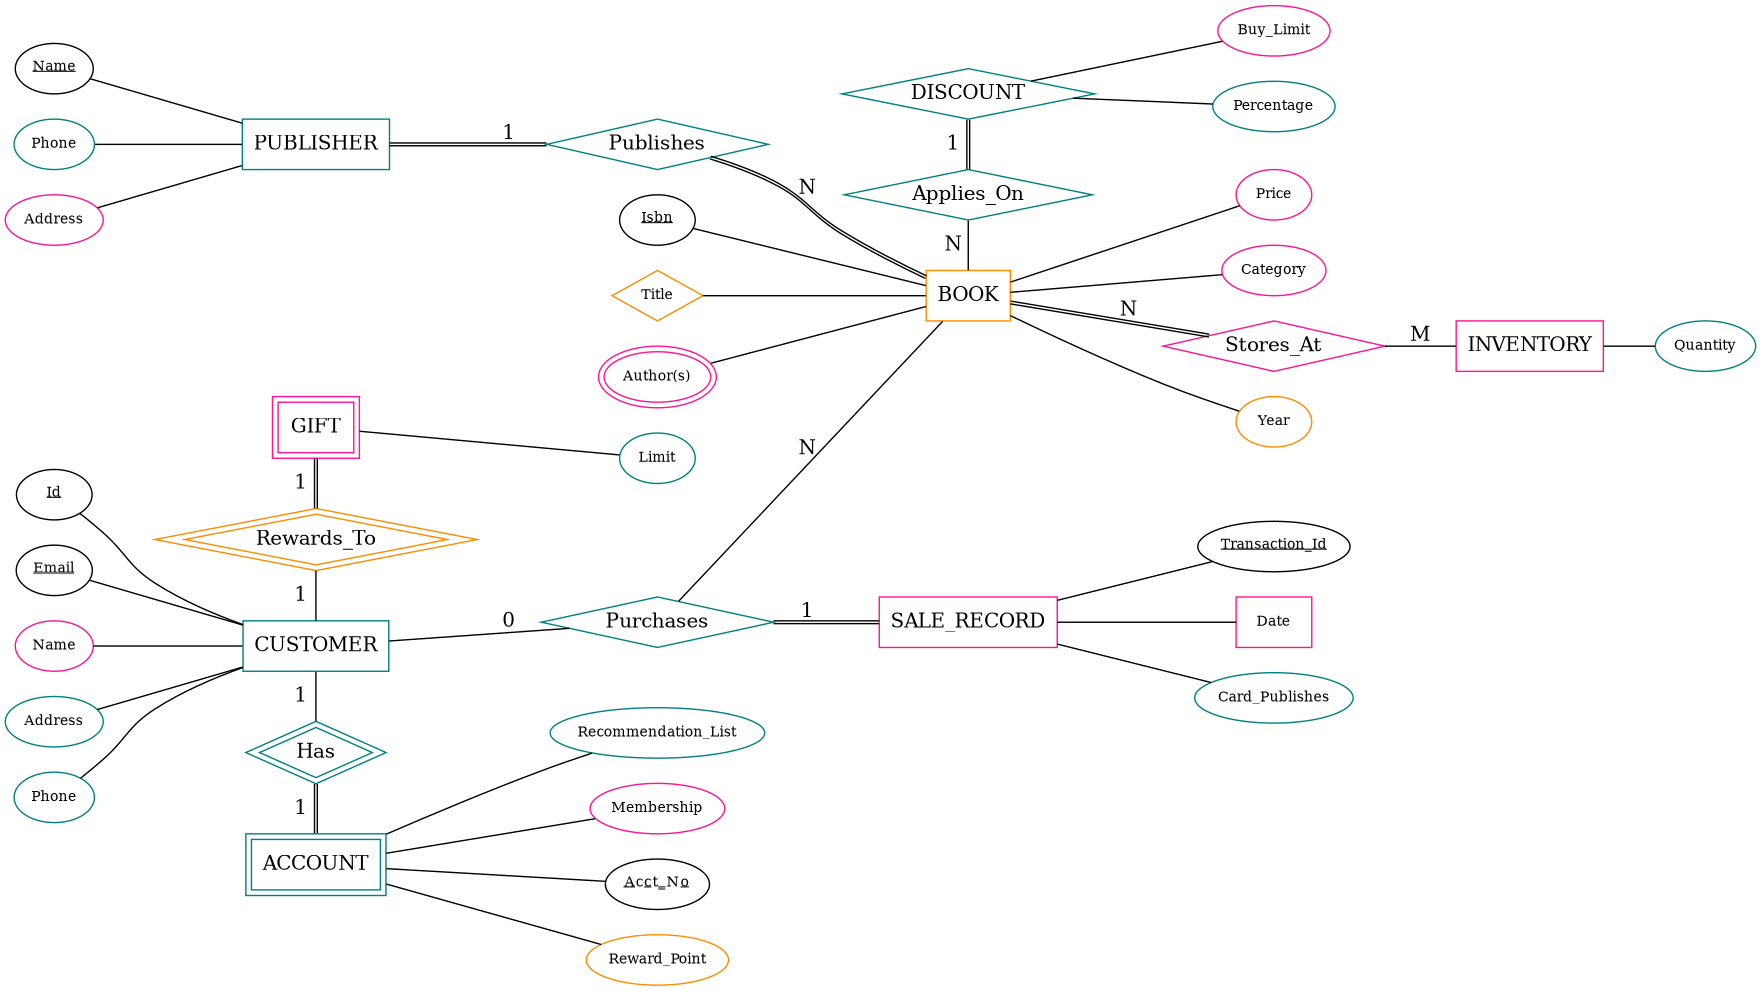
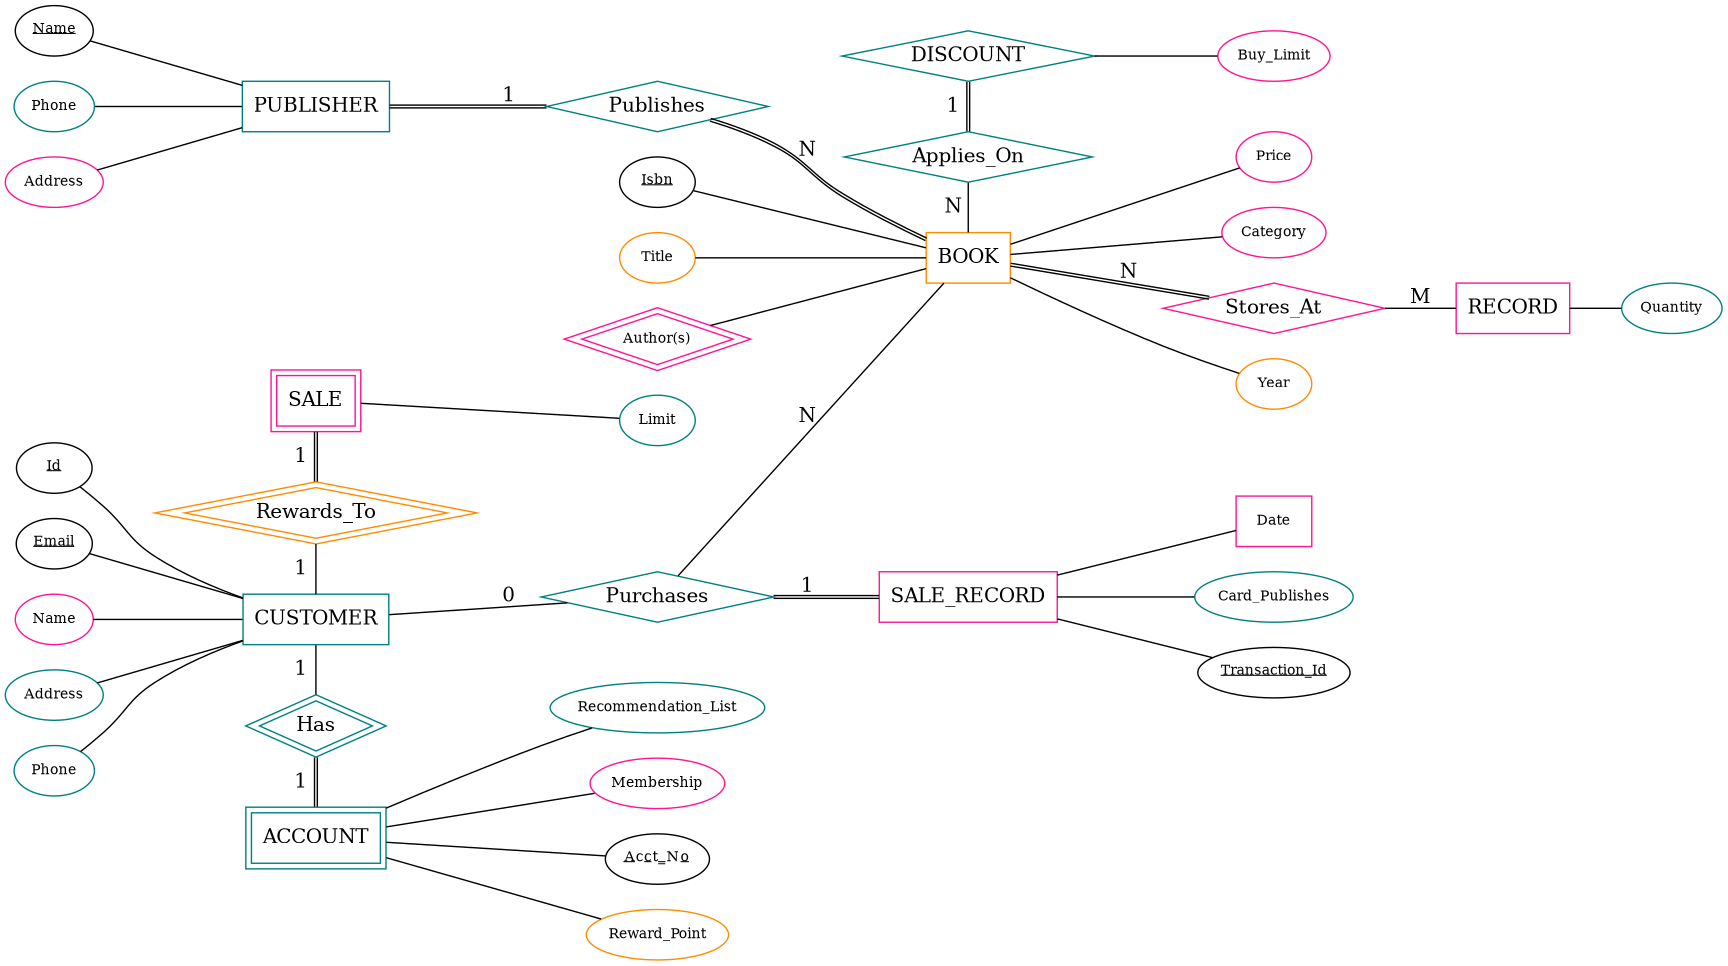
node "Percentage": removed
node "Title": shape diamond -> ellipse
node "INVENTORY": label "INVENTORY" -> "RECORD"
node "Author(s)": shape ellipse -> diamond
node "GIFT": label "GIFT" -> "SALE"
